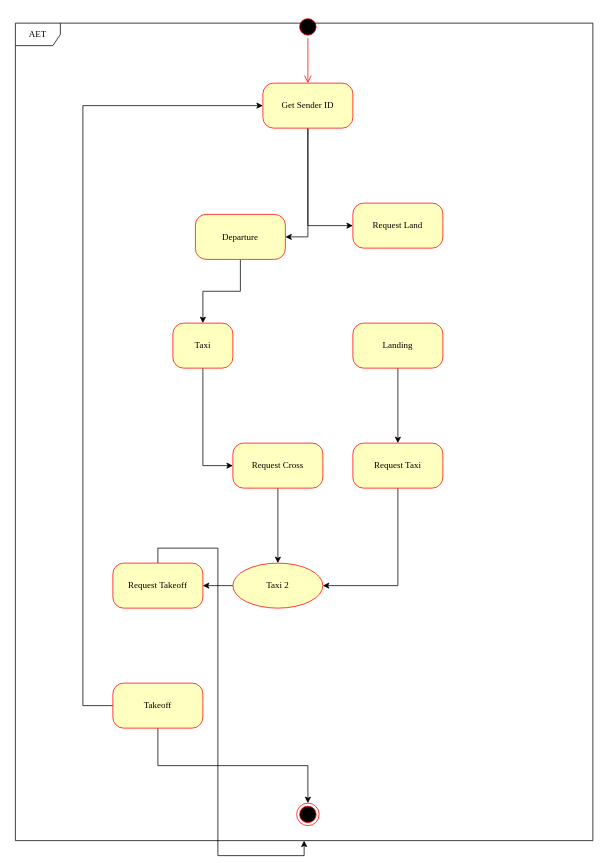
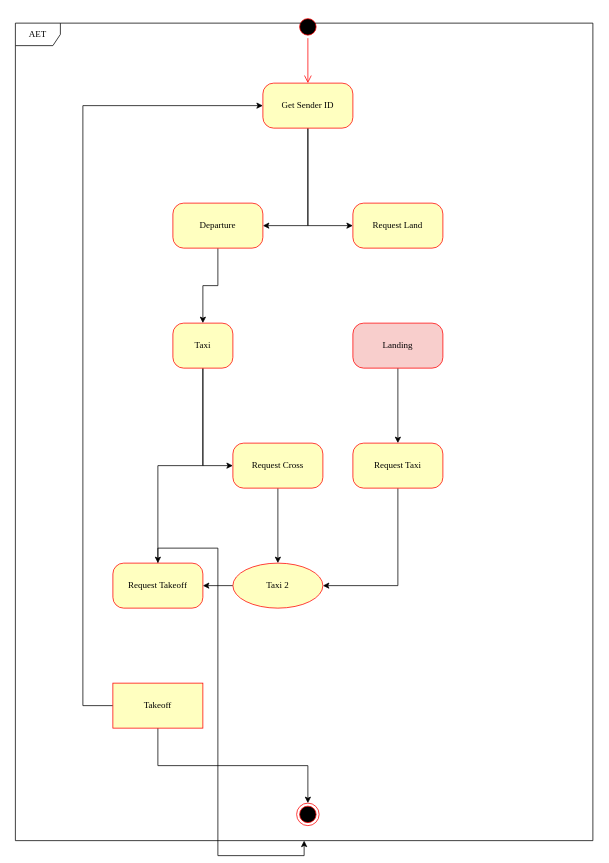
node "Departure": moved (240, 237) -> (218, 225)
node "Landing": fillcolor #ffffc0 -> #f8cecc
edge "Taxi" -> "Request Takeoff": added
node "Takeoff": shape rounded rectangle -> rectangle
